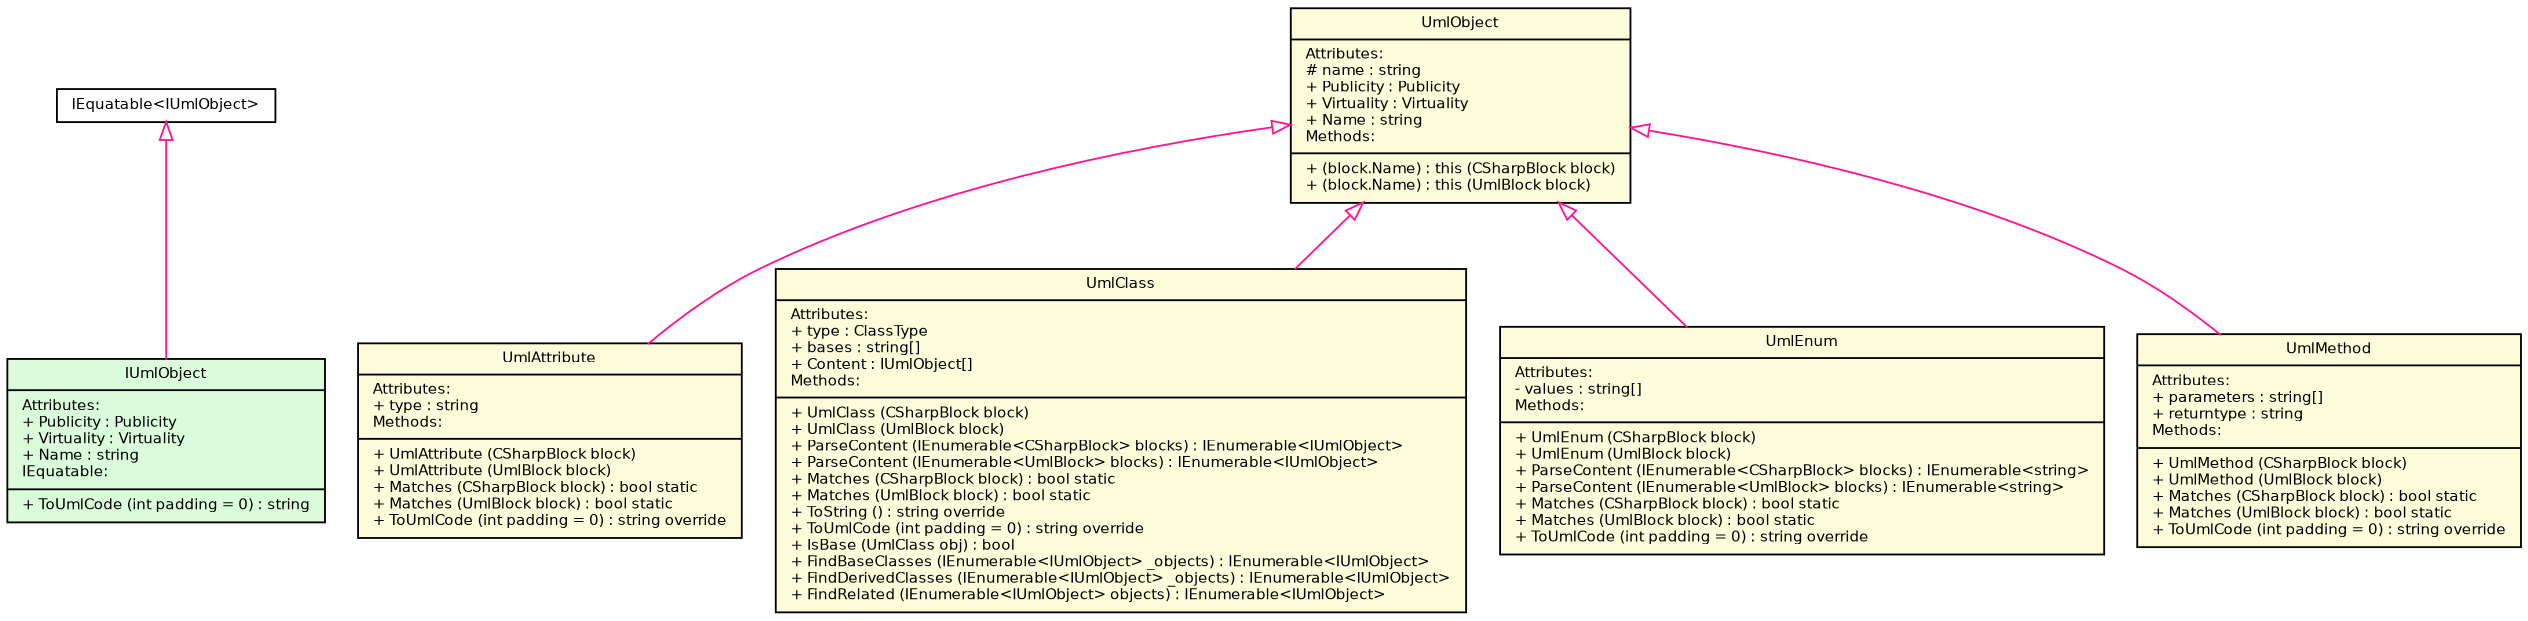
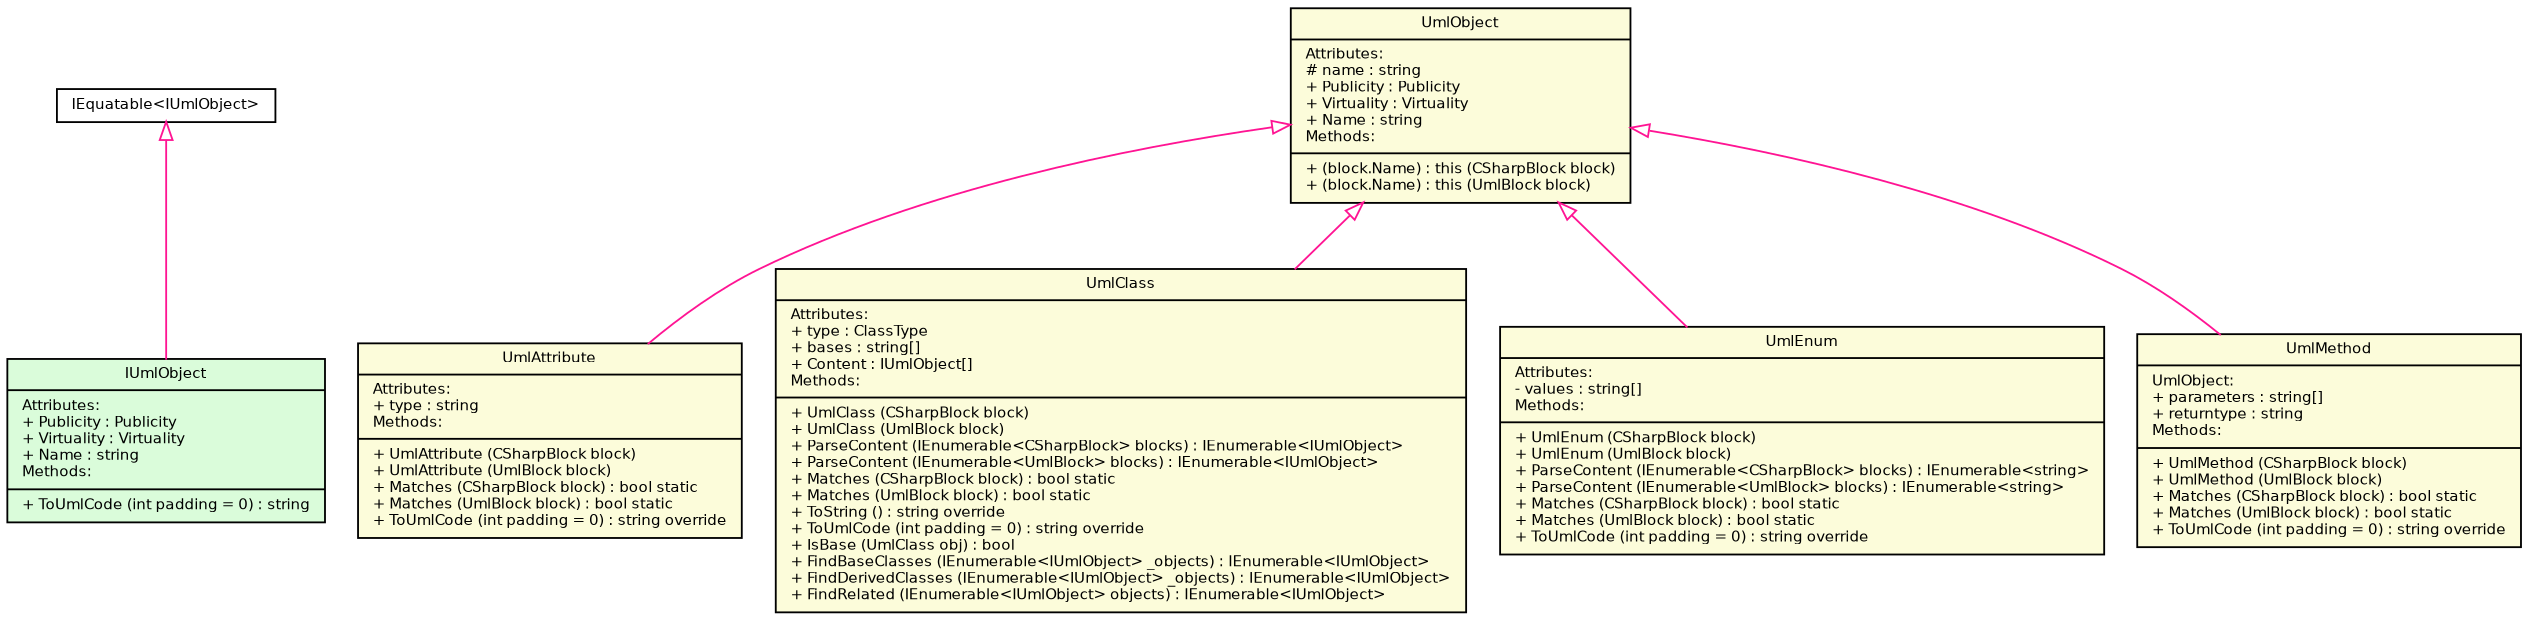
node "UmlMethod": text "Attributes:" -> "UmlObject:"
node "IUmlObject": text "IEquatable:" -> "Methods:"
